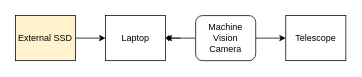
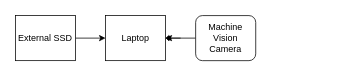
node "External SSD": fillcolor #fff2cc -> #ffffff
edge "Machine Vision Camera" -> "Telescope": removed
node "Telescope": removed
